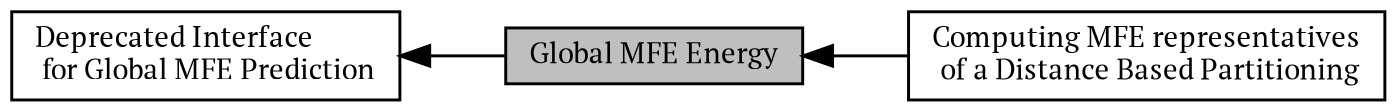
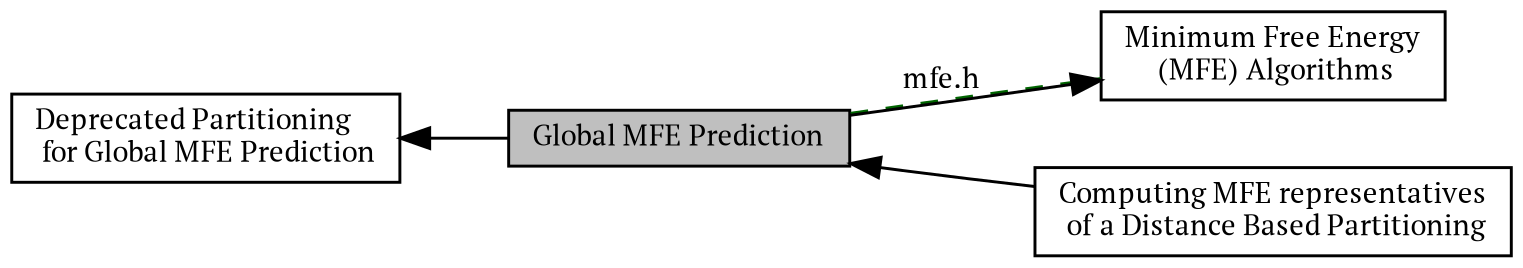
node "Deprecated Interface for Global MFE Prediction": label "Deprecated Interface for Global MFE Prediction" -> "Deprecated Partitioning for Global MFE Prediction"
node "Global MFE Energy": label "Global MFE Energy" -> "Global MFE Prediction"
node "Minimum Free Energy (MFE) Algorithms": added
